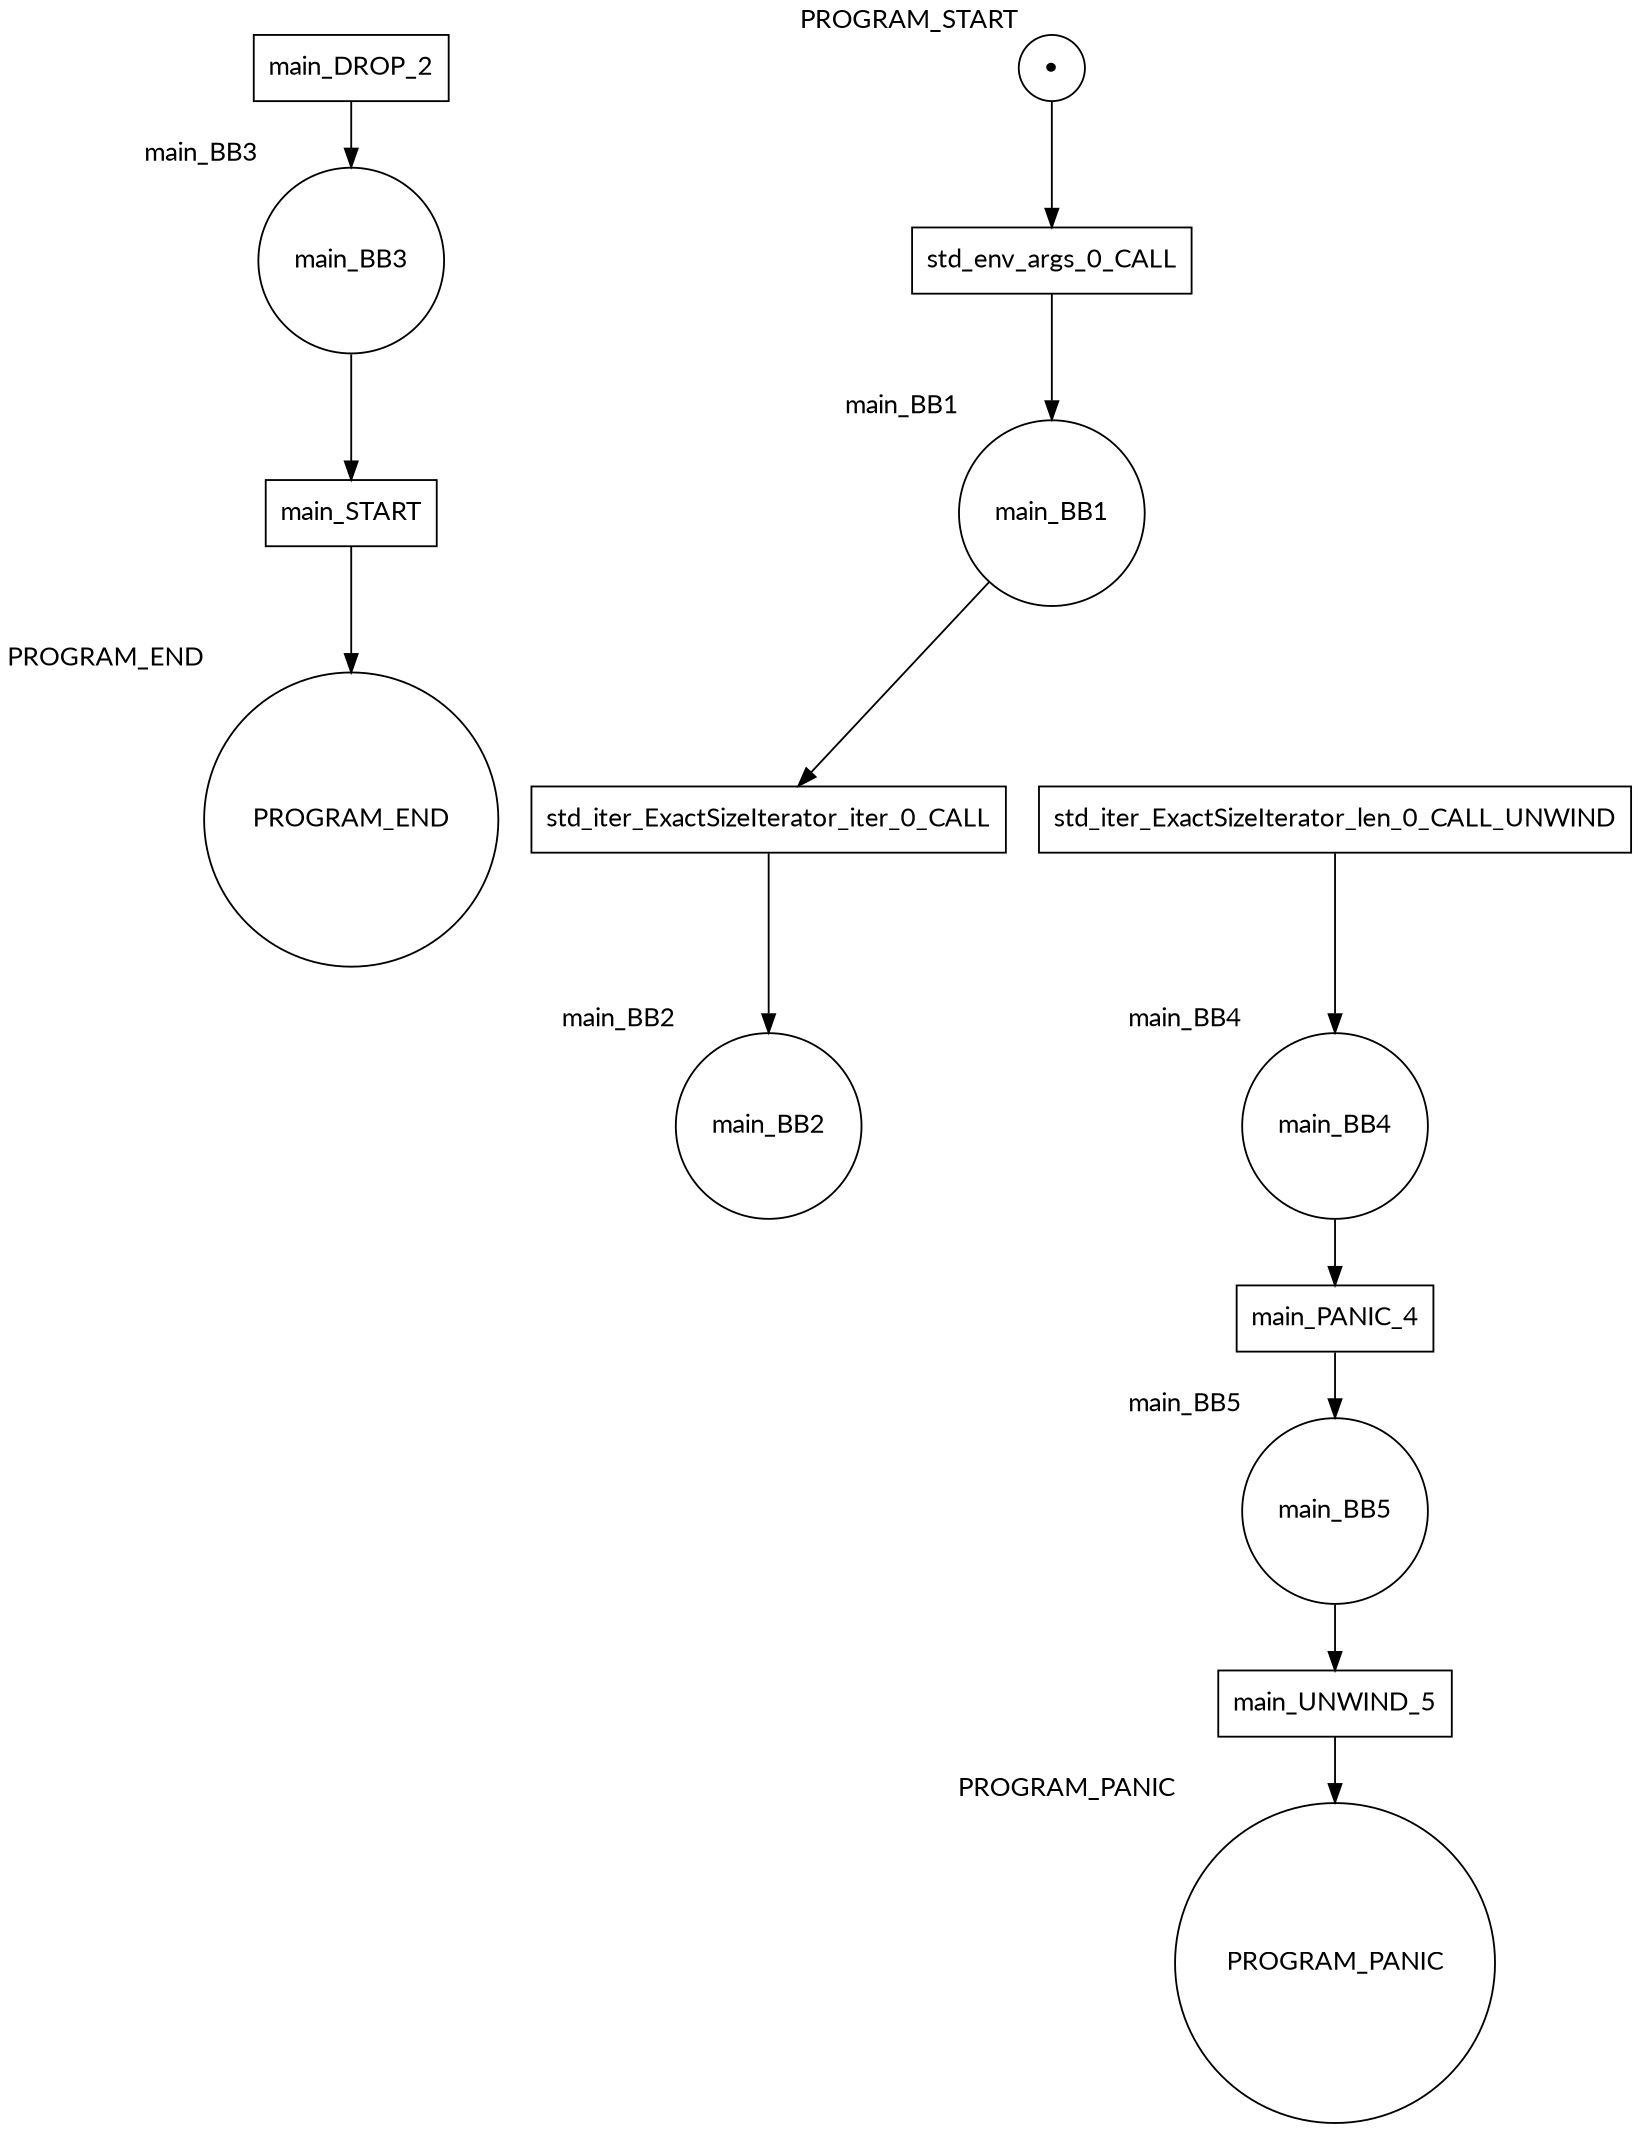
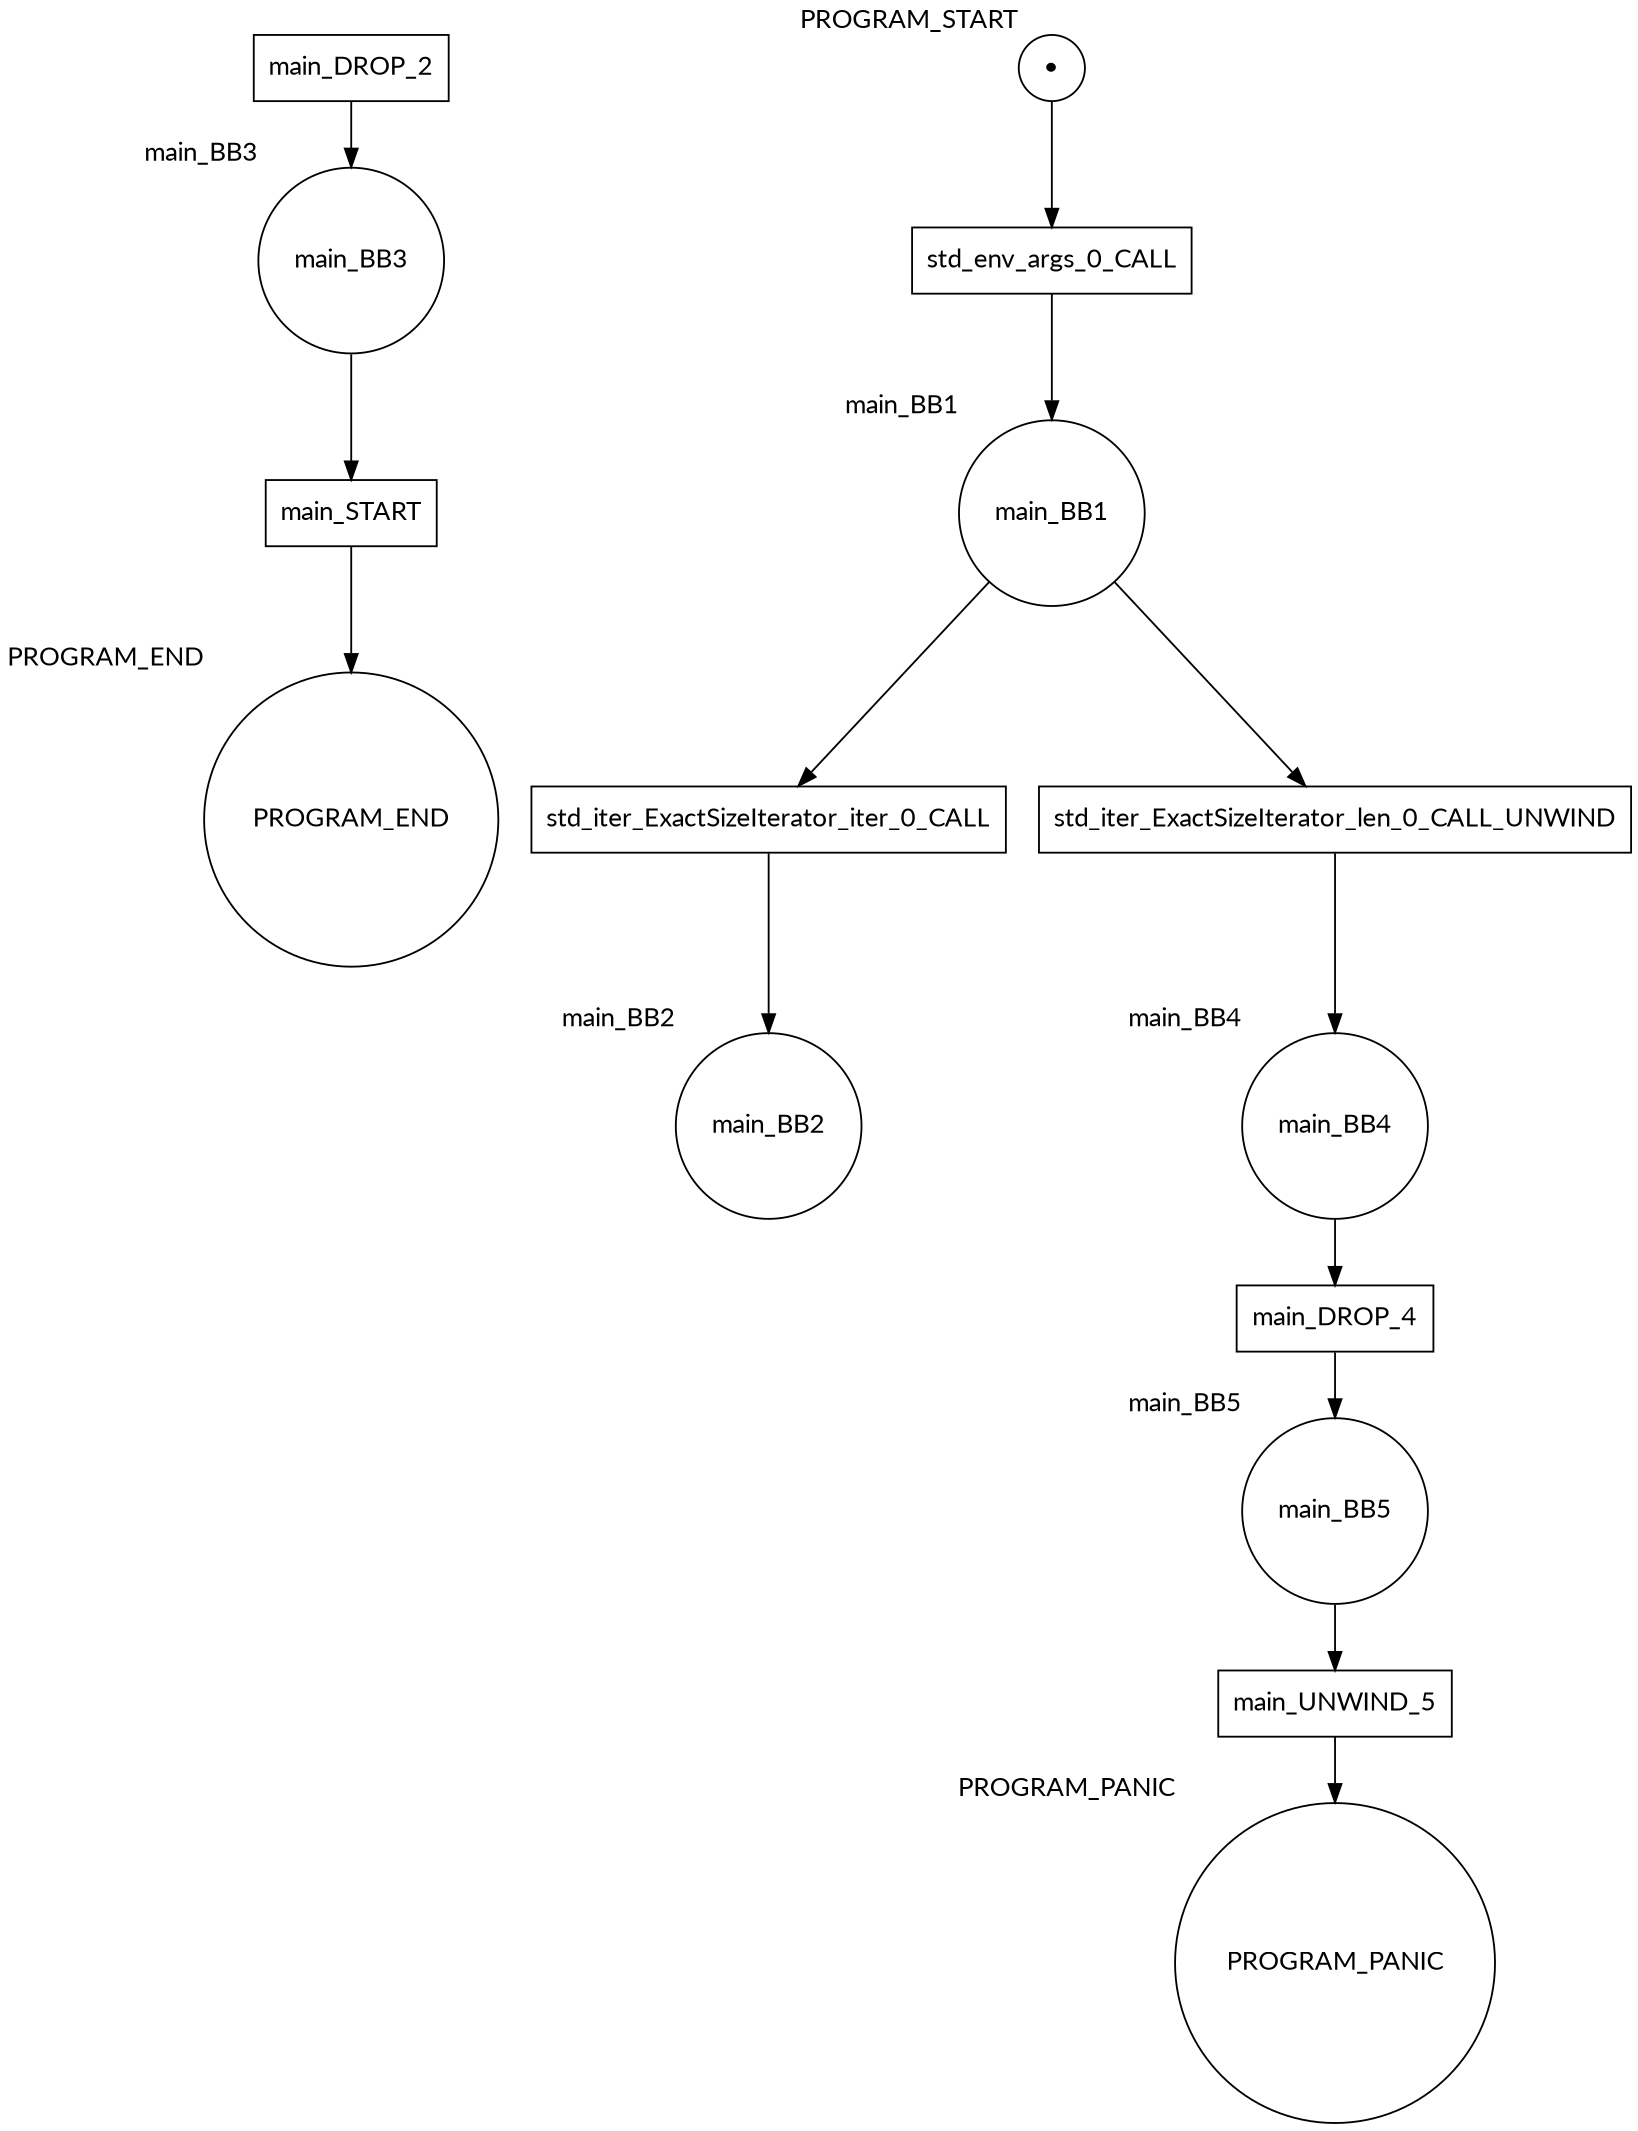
edge "main_BB1 main_BB1" -> "std_iter_ExactSizeIterator_len_0_CALL_UNWIND": added
node "main_PANIC_4": label "main_PANIC_4" -> "main_DROP_4"
